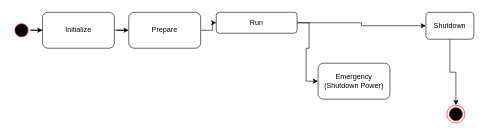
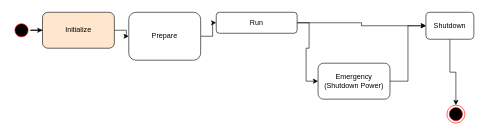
node "Initialize": fillcolor #ffffff -> #ffe6cc
node "Prepare": size 72x36 -> 72x48
edge "Emergency (Shutdown Power)" -> "Shutdown": added
